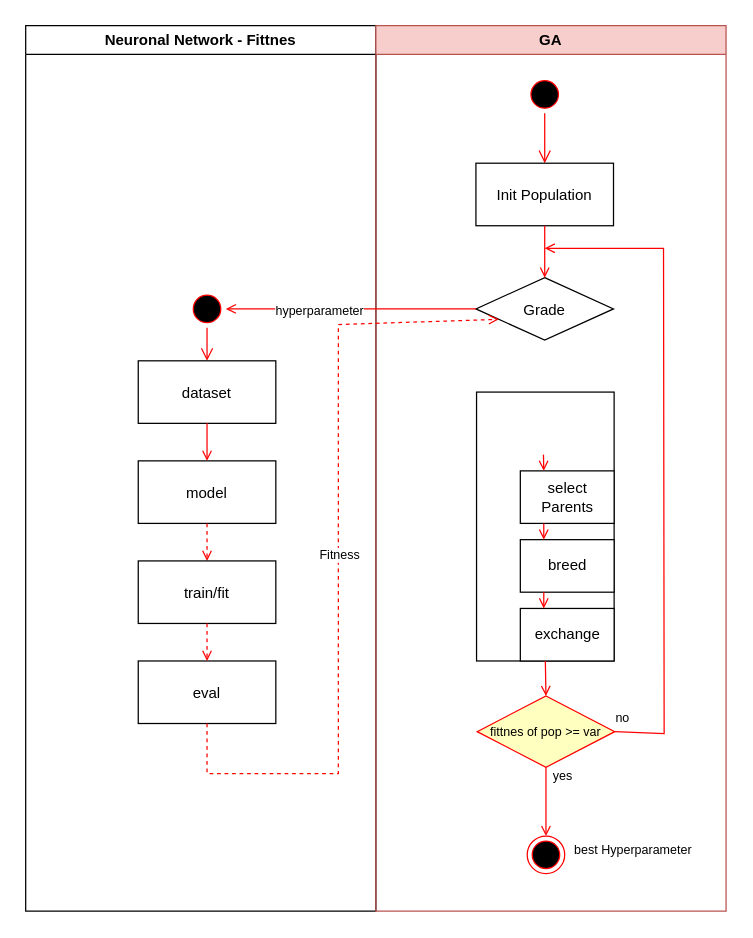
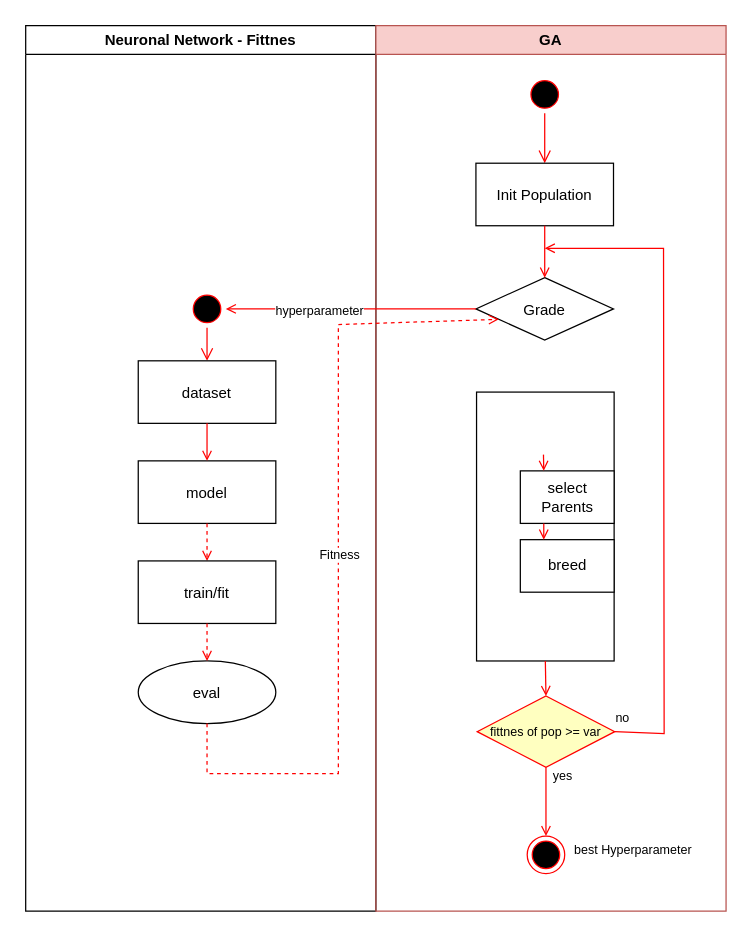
edge "breed" -> "exchange": removed
node "exchange": removed
node "eval": shape rectangle -> ellipse
